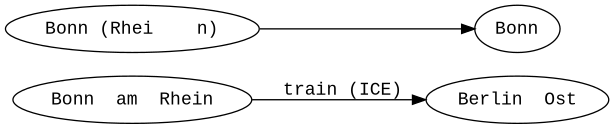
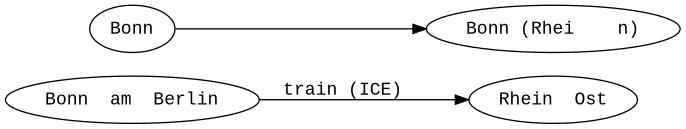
edge "Bonn (Rhei    n)" -> "Bonn": reversed
node "Bonn  am  Rhein": label "Bonn  am  Rhein" -> "Bonn  am  Berlin"
node "Berlin  Ost": label "Berlin  Ost" -> "Rhein  Ost"
